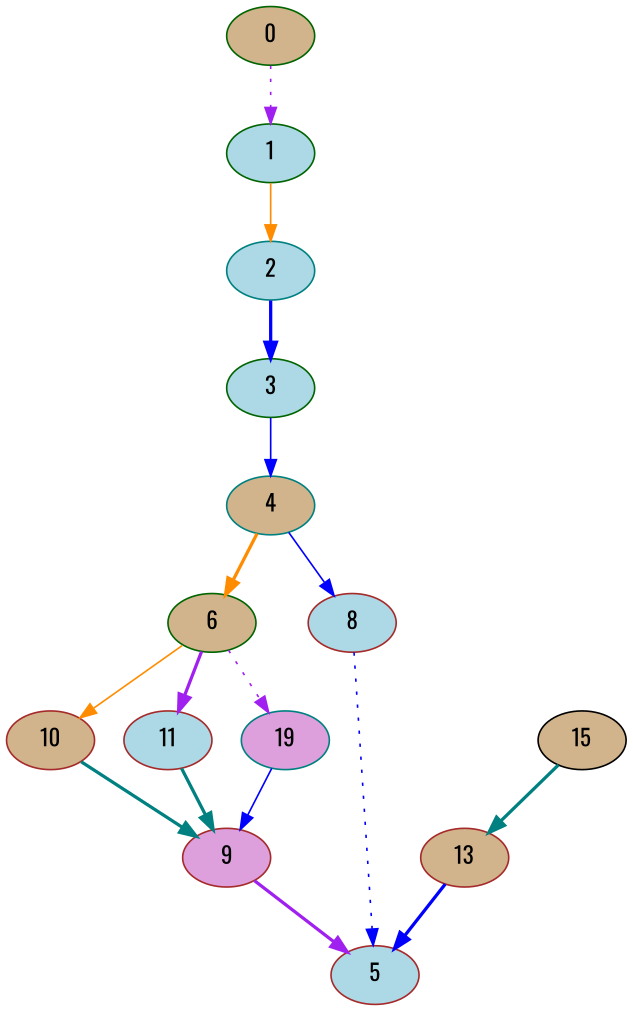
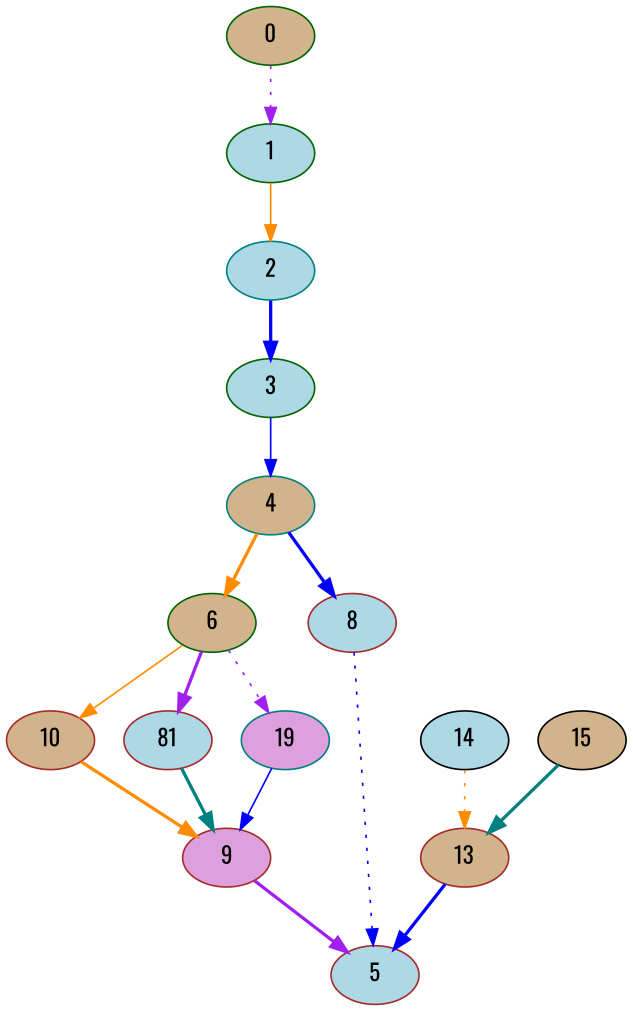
edge "4" -> "8": style solid -> bold
node "11": label "11" -> "81"
node "14": added
edge "10" -> "9": color teal -> darkorange
